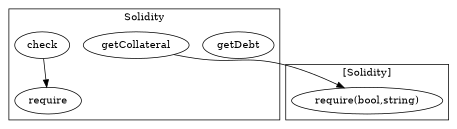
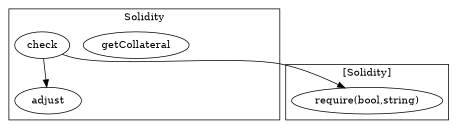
node "getDebt": removed
edge "getCollateral" -> "require(bool,string)": now "check" -> "require(bool,string)"
node "require": label "require" -> "adjust"
